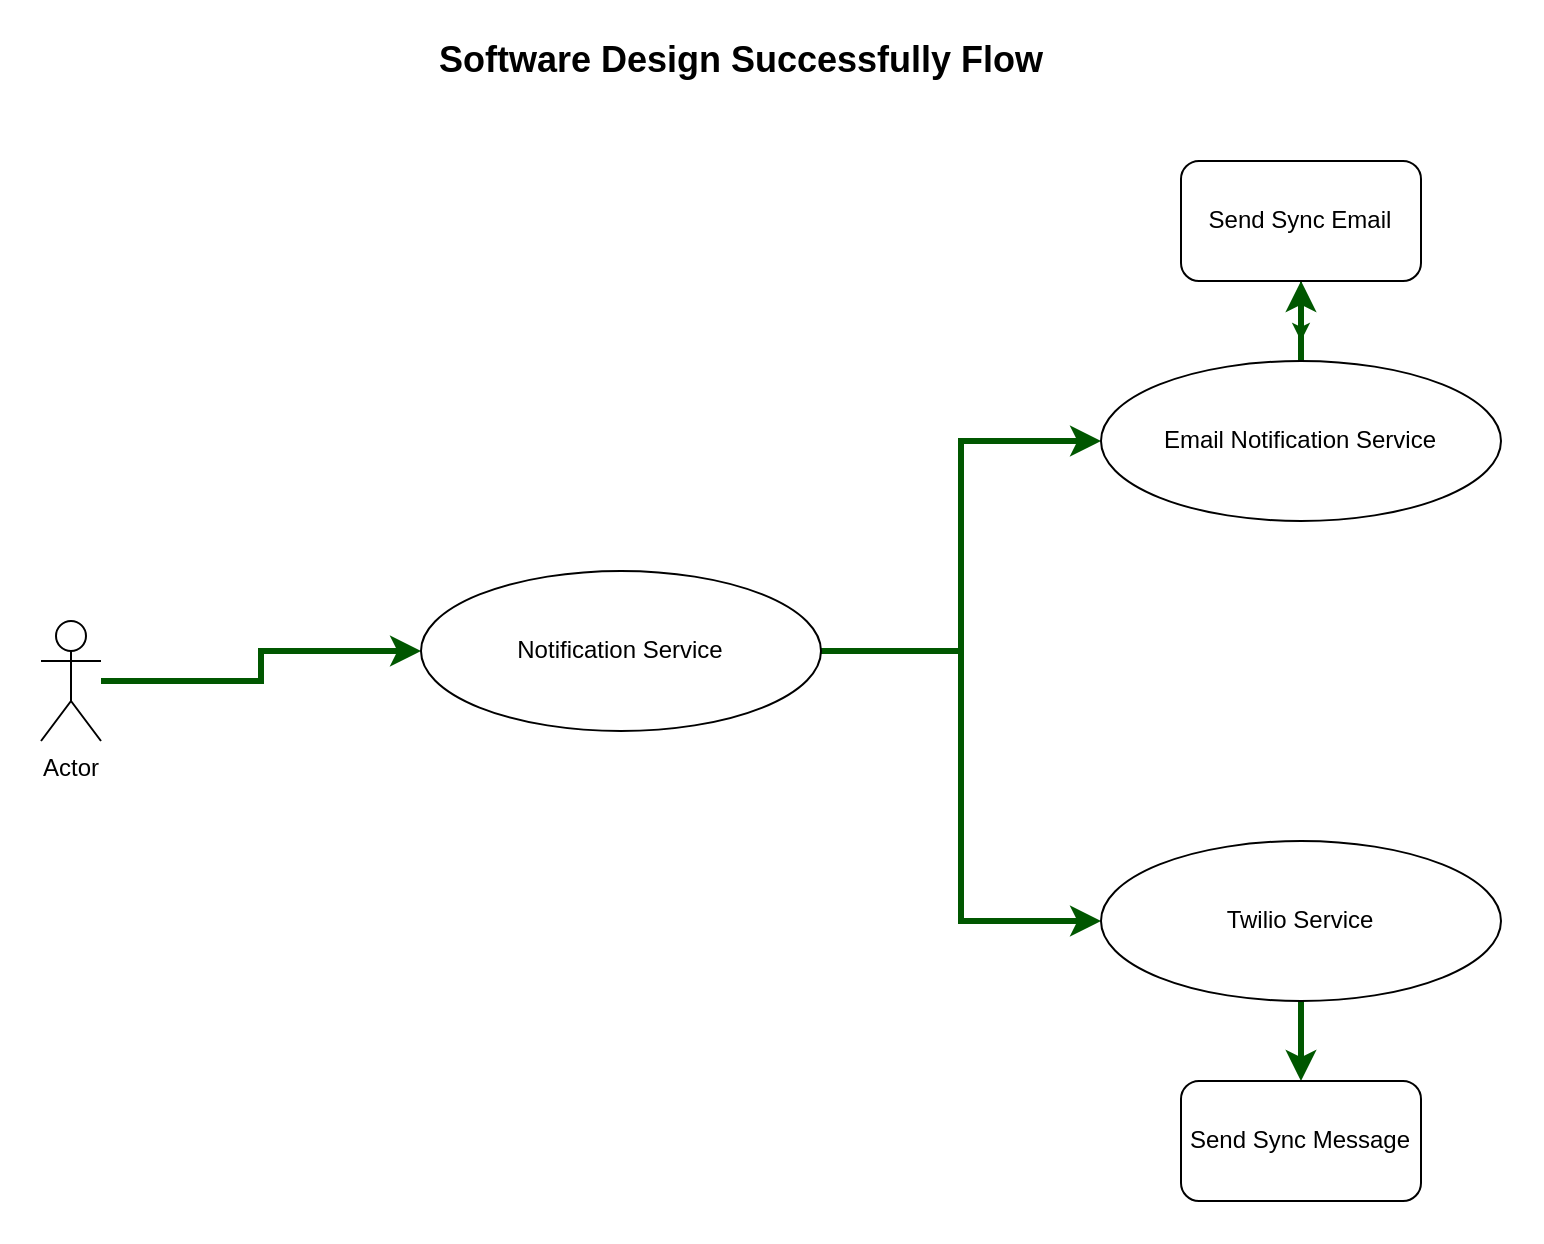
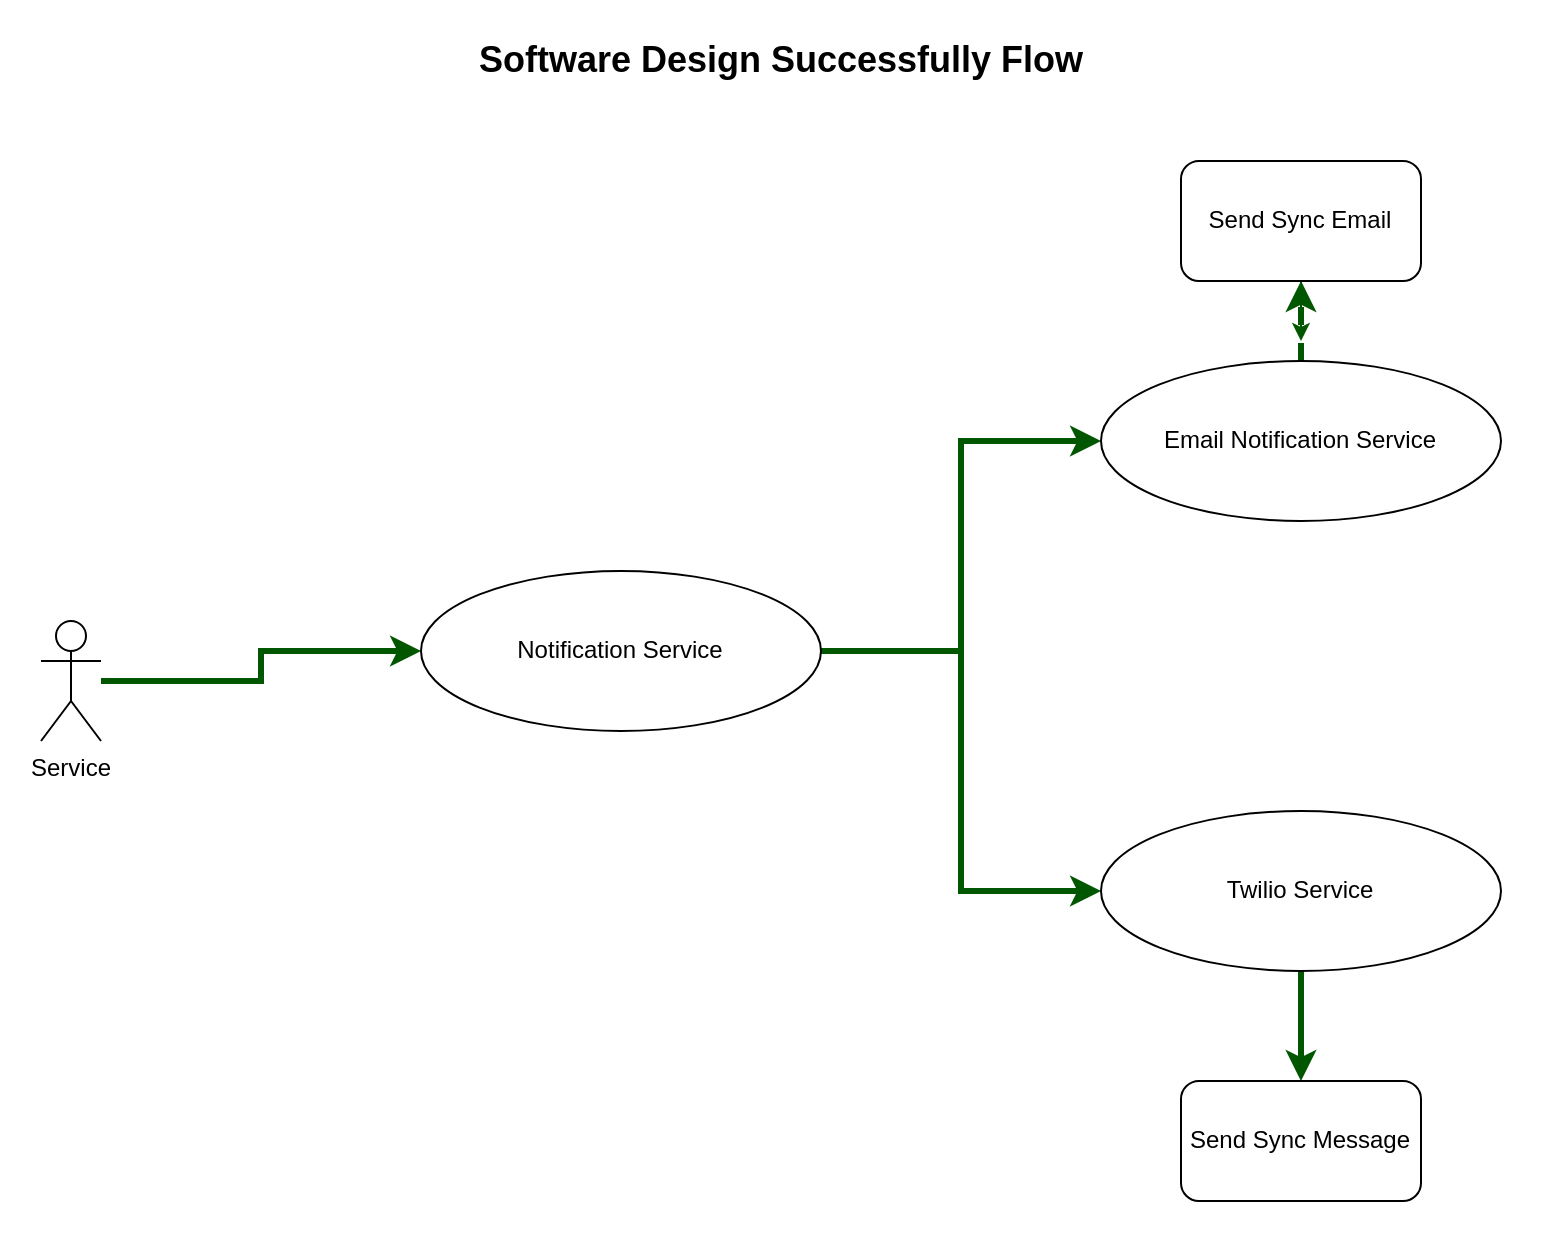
node "Software Design Successfully Flow": moved (741, 61) -> (781, 61)
edge "Email Notification Service" -> "Send Sync Email": style solid -> dashed
node "Actor": label "Actor" -> "Service"
node "Twilio Service": moved (1301, 921) -> (1301, 891)
